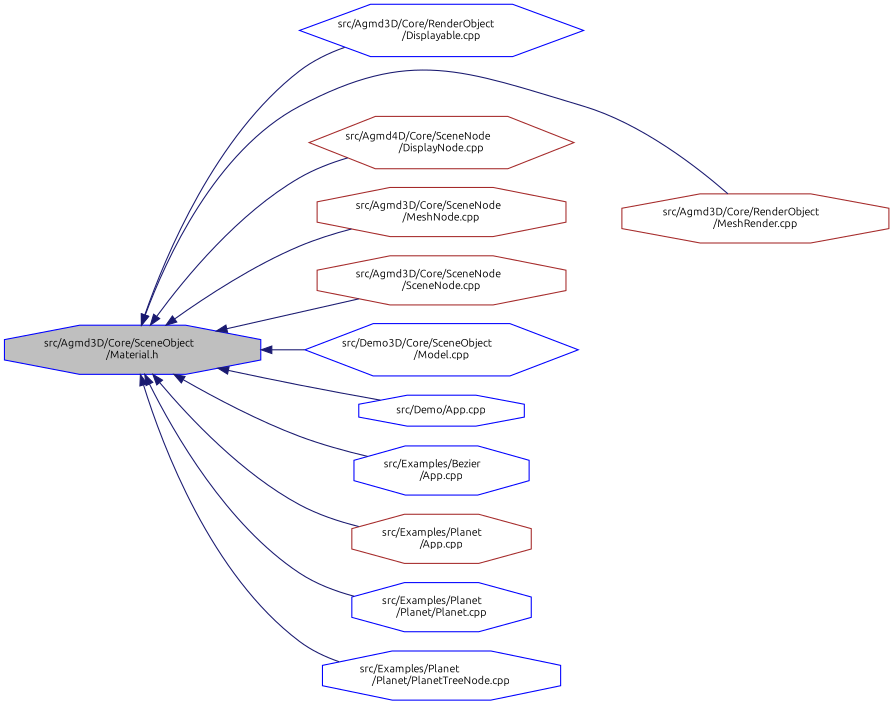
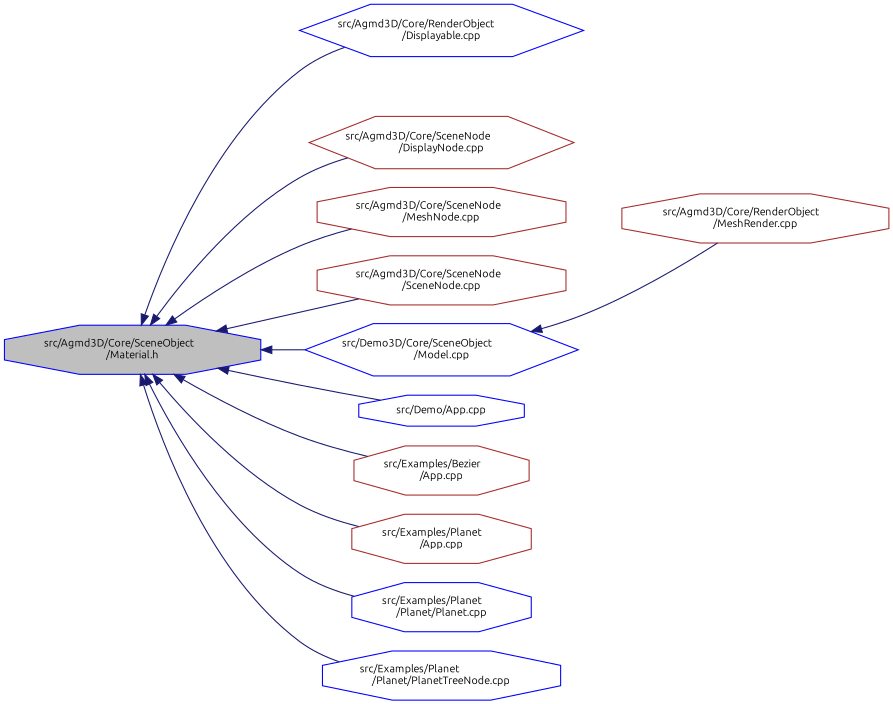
edge "src/Agmd3D/Core/RenderObject /MeshRender.cpp" -> "src/Agmd3D/Core/SceneObject /Material.h": now "src/Agmd3D/Core/RenderObject /MeshRender.cpp" -> "src/Demo3D/Core/SceneObject /Model.cpp"
node "src/Agmd4D/Core/SceneNode /DisplayNode.cpp": label "src/Agmd4D/Core/SceneNode /DisplayNode.cpp" -> "src/Agmd3D/Core/SceneNode /DisplayNode.cpp"
node "src/Examples/Bezier /App.cpp": color blue -> brown
